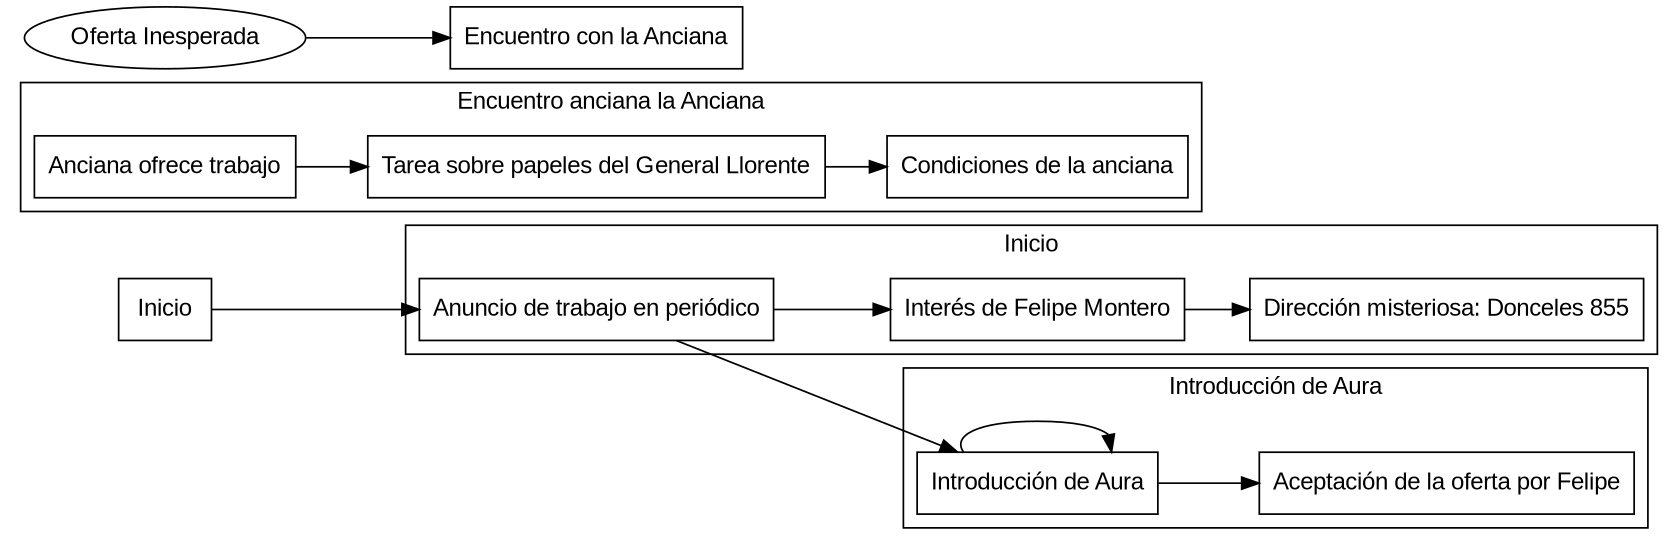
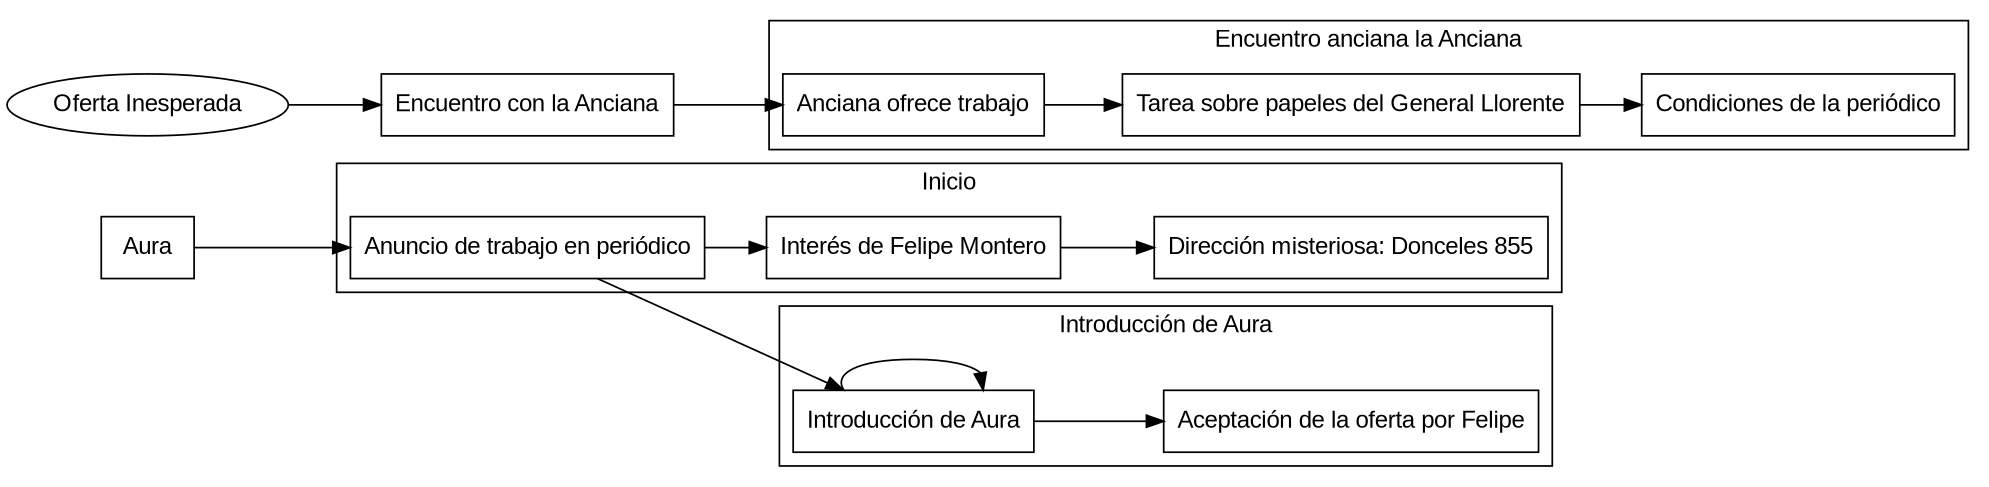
edge "Encuentro con la Anciana" -> "Anciana ofrece trabajo": added
node "Condiciones de la anciana": label "Condiciones de la anciana" -> "Condiciones de la periódico"
node "Inicio": label "Inicio" -> "Aura"
